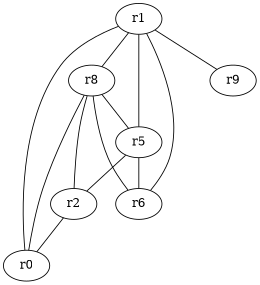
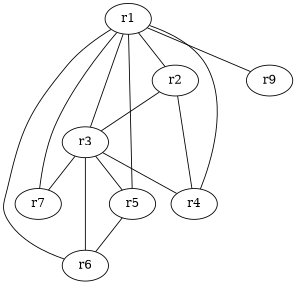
node "r8": label "r8" -> "r3"
edge "r5" -- "r2": now "r1" -- "r2"
node "r7": added
node "r0": label "r0" -> "r4"
